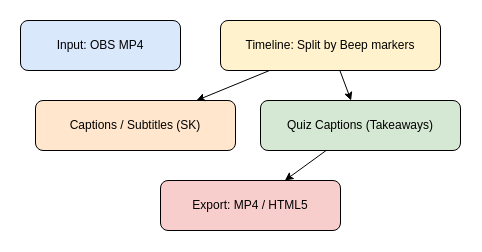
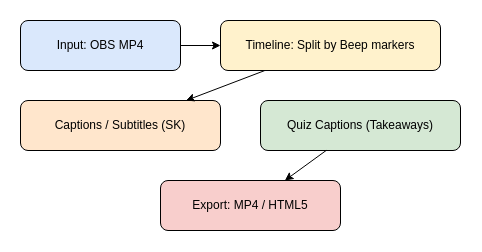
edge "Input: OBS MP4" -> "Timeline: Split by Beep markers": added
edge "Timeline: Split by Beep markers" -> "Quiz Captions (Takeaways)": removed
node "Captions / Subtitles (SK)": moved (136, 126) -> (121, 126)
